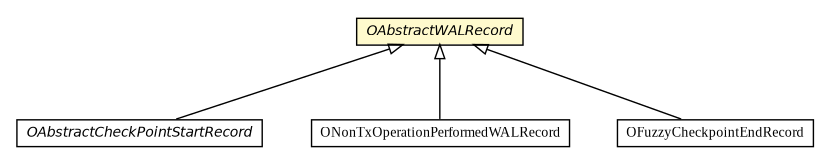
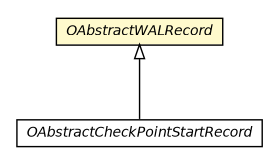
node "ONonTxOperationPerformedWALRecord": removed
node "OFuzzyCheckpointEndRecord": removed
